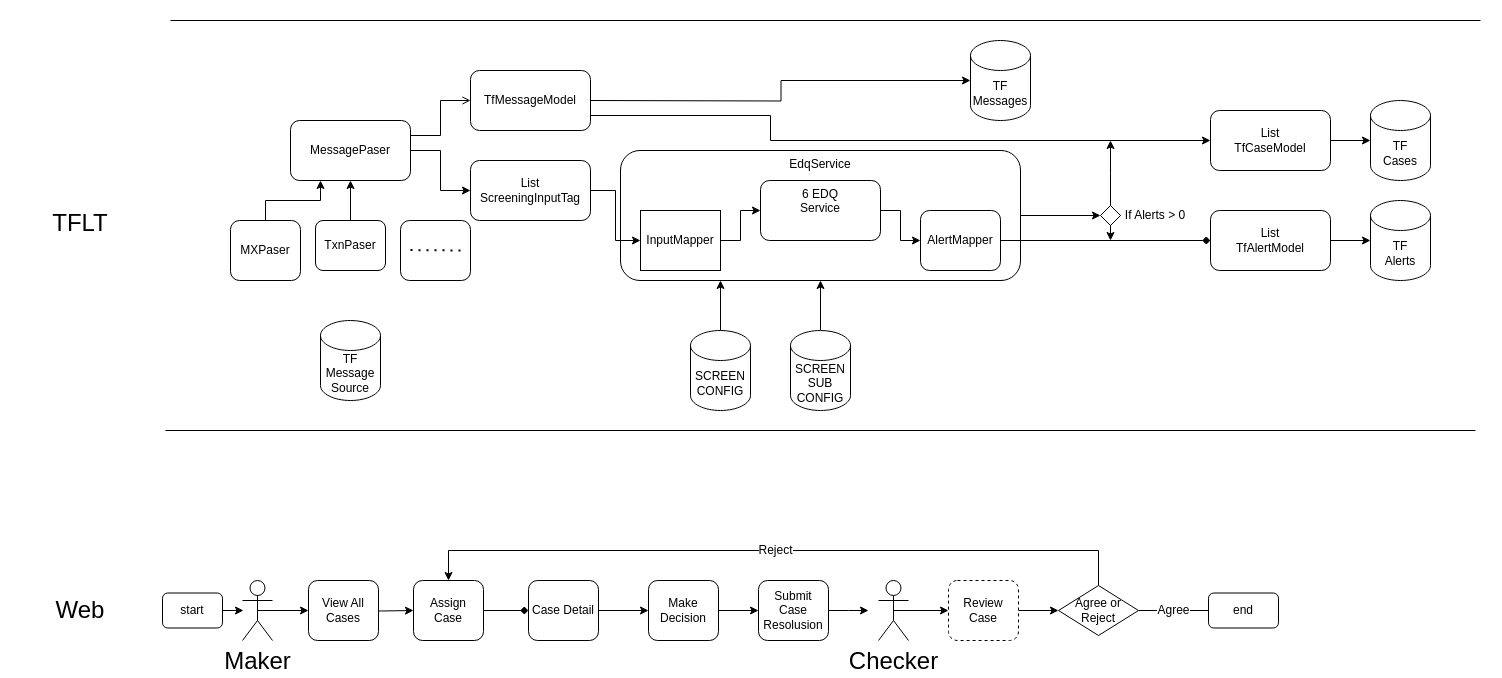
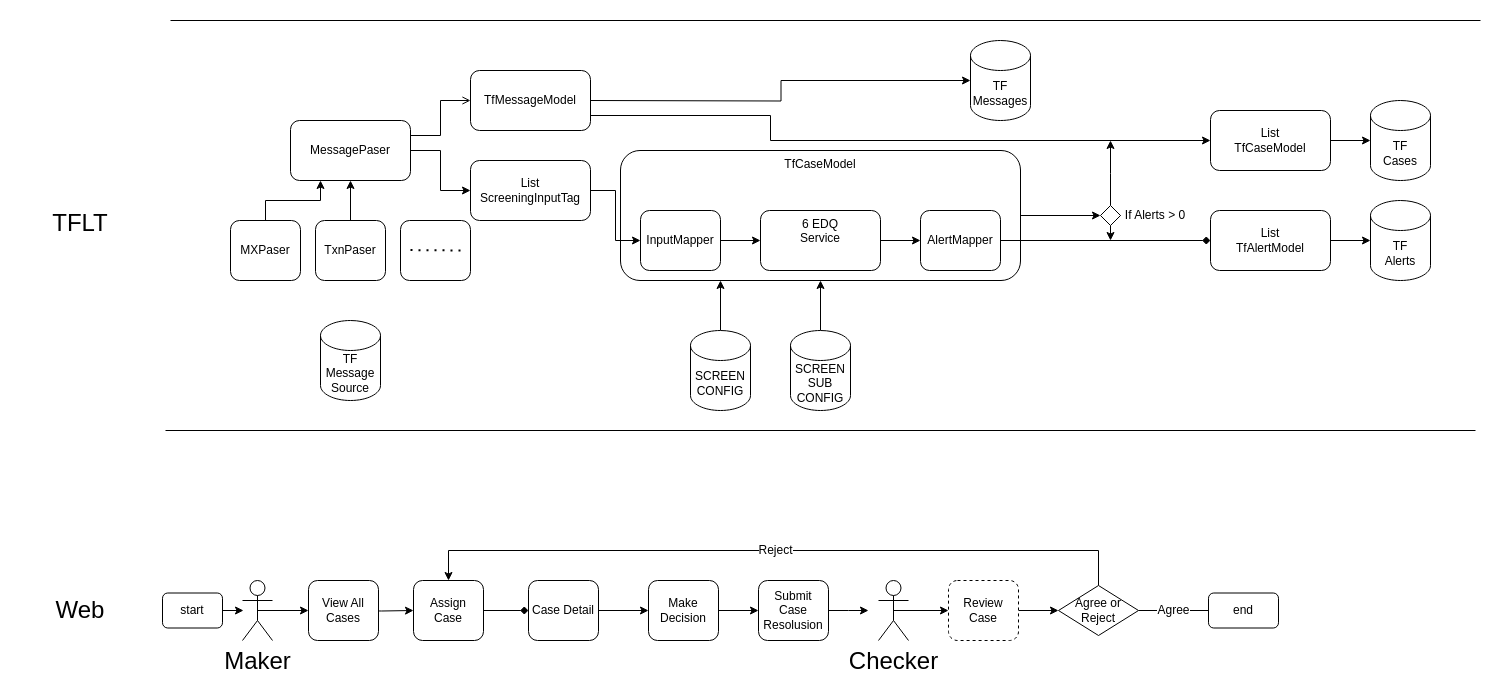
node "EdqService": label "EdqService" -> "TfCaseModel"
node "6 EDQ Service": moved (821, 211) -> (821, 241)
node "InputMapper": shape rectangle -> rounded rectangle
node "TxnPaser": size 70x50 -> 70x60
